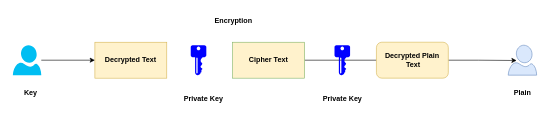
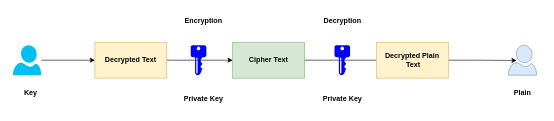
node "Encryption": moved (233, 21) -> (203, 21)
node "Decryption": added
edge "Decrypted Text" -> "Cipher Text": added
node "Cipher Text": fillcolor #fff2cc -> #d5e8d4
node "Decrypted Plain Text": shape rounded rectangle -> rectangle
